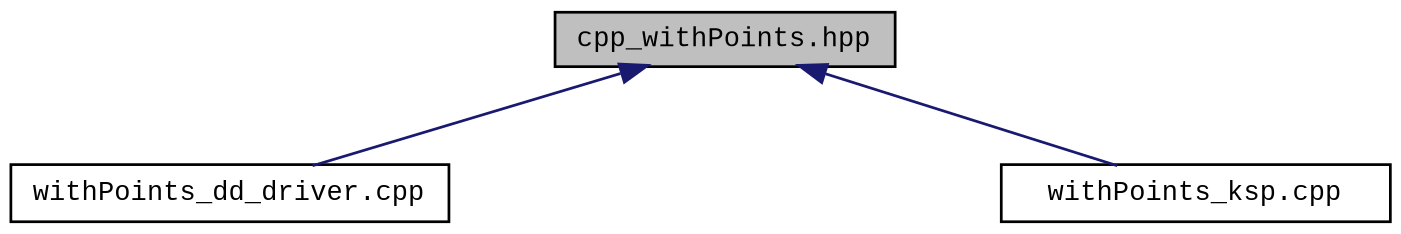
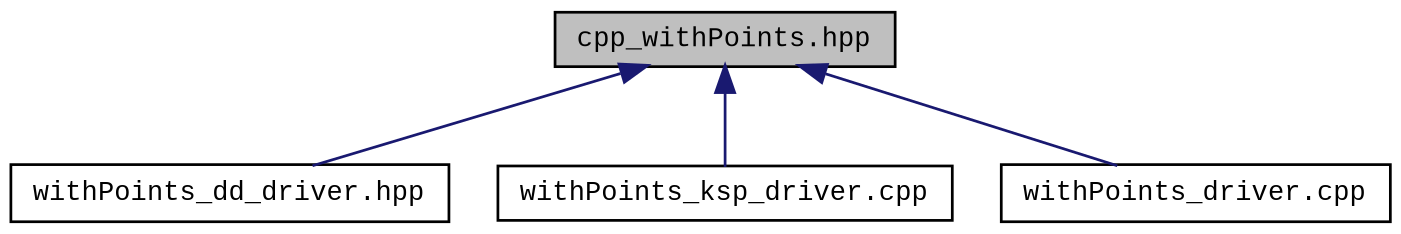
node "withPoints_dd_driver.cpp": label "withPoints_dd_driver.cpp" -> "withPoints_dd_driver.hpp"
node "withPoints_ksp_driver.cpp": added
node "withPoints_ksp.cpp": label "withPoints_ksp.cpp" -> "withPoints_driver.cpp"
